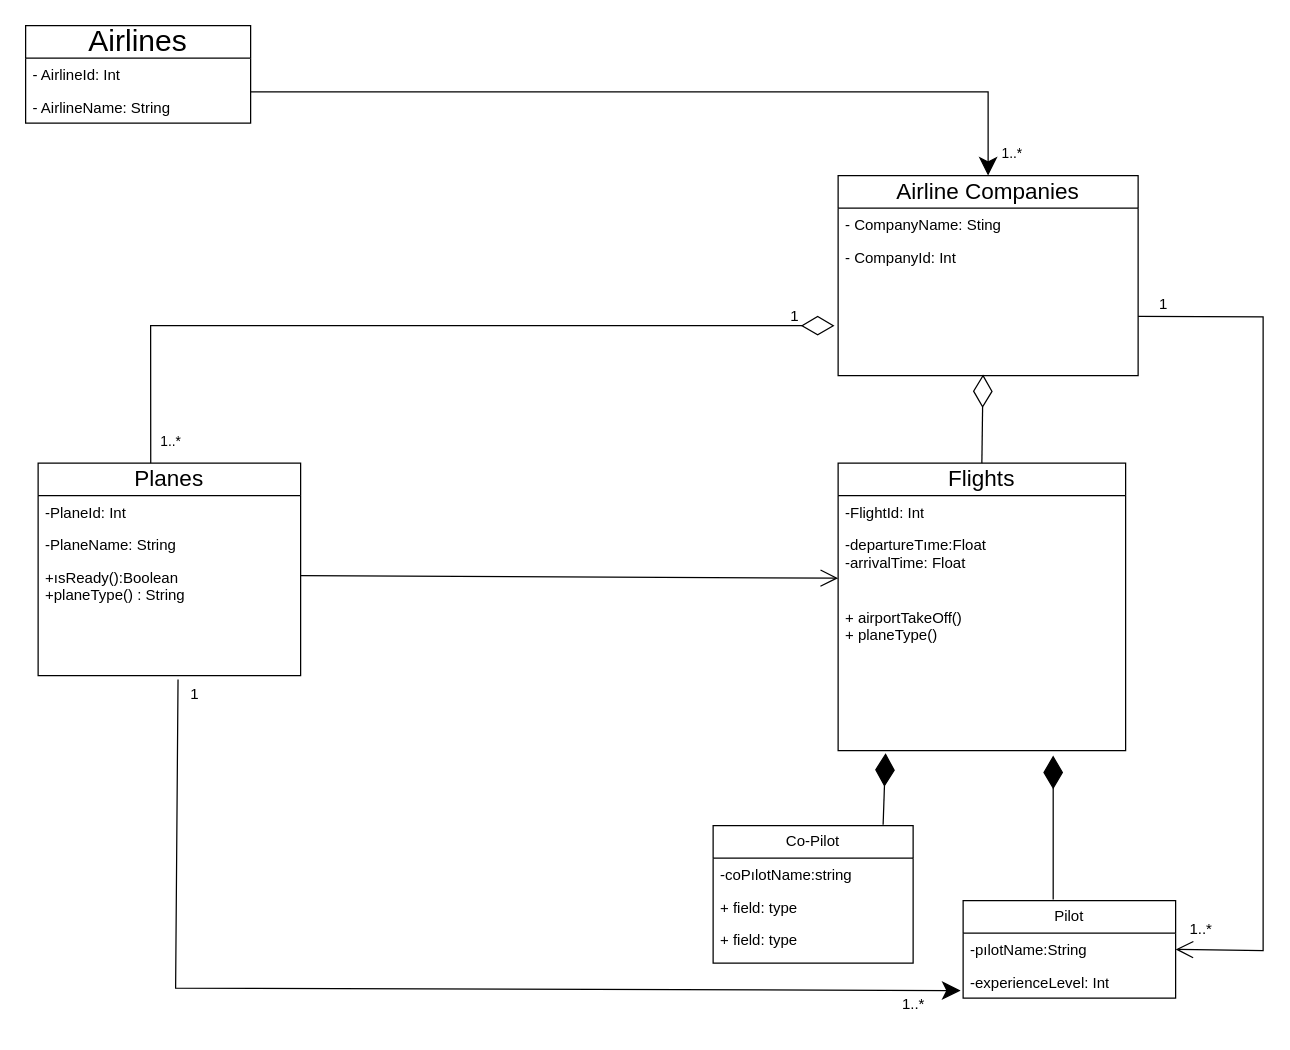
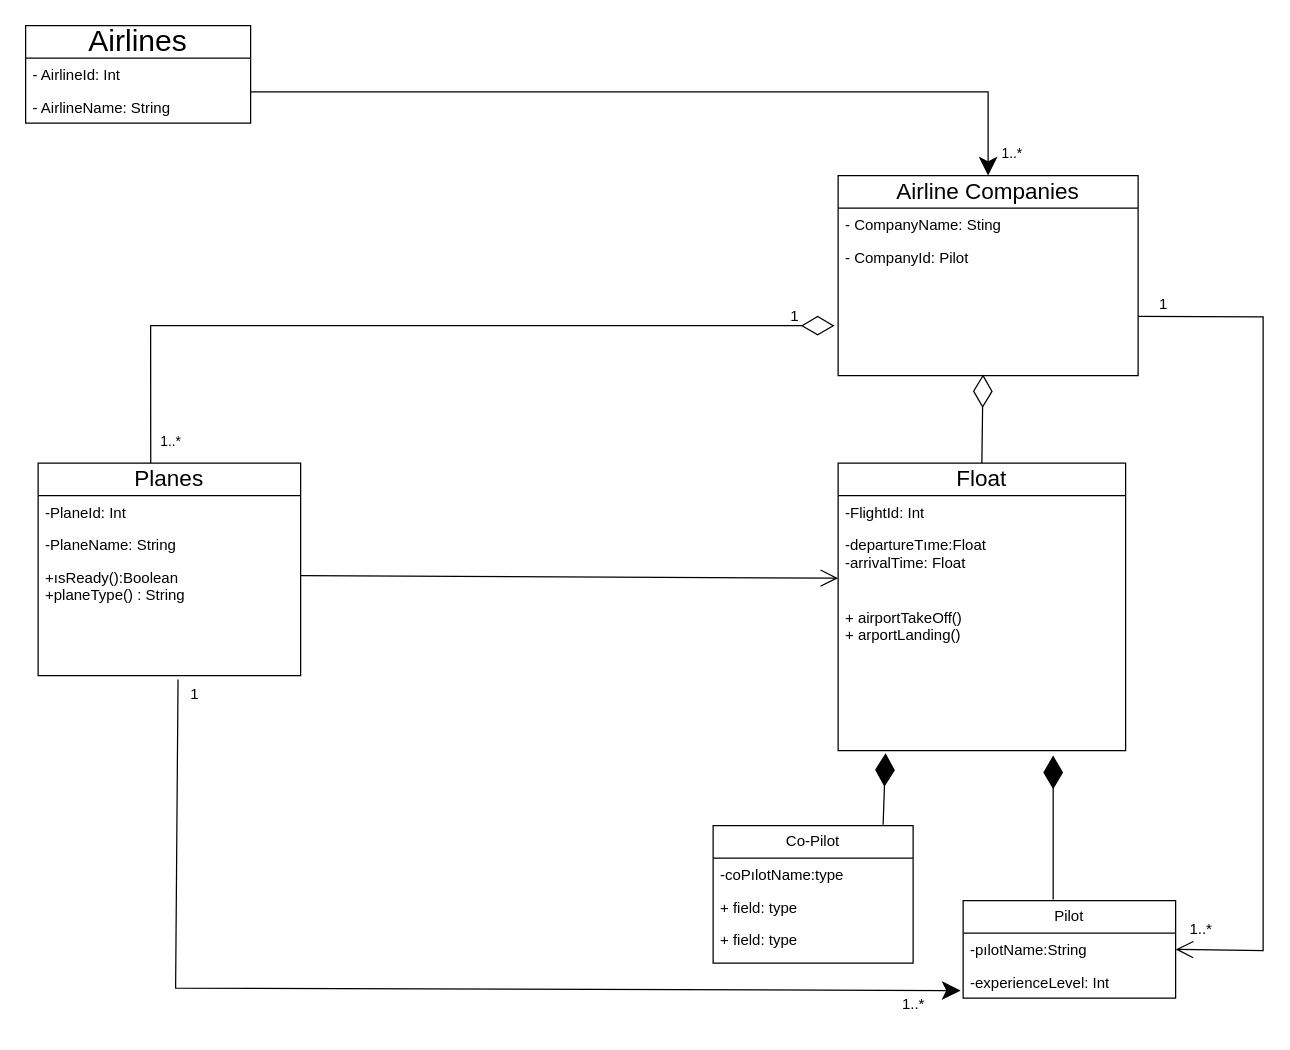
node "- CompanyId: Int": label "- CompanyId: Int" -> "- CompanyId: Pilot"
node "Flights": label "Flights" -> "Float"
node "+ airportTakeOff() + planeType()": label "+ airportTakeOff() + planeType()" -> "+ airportTakeOff() + arportLanding()"
node "-coPılotName:string": label "-coPılotName:string" -> "-coPılotName:type"
